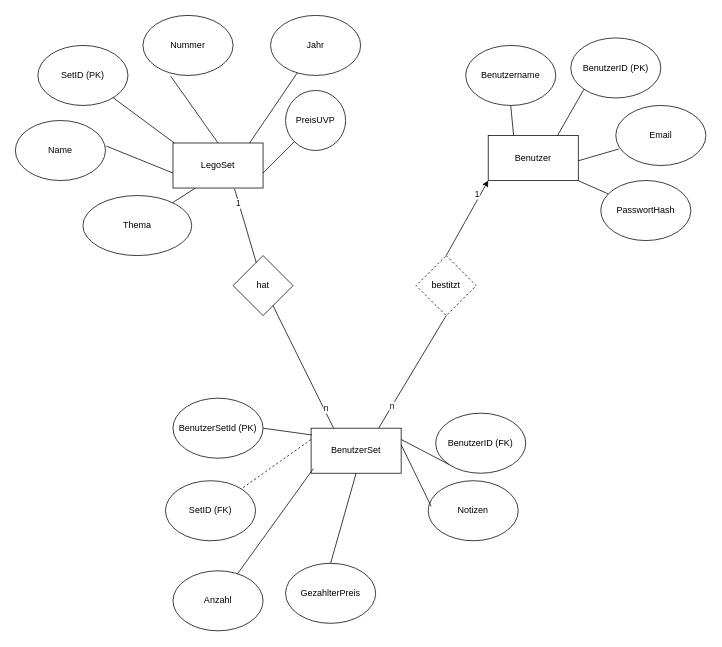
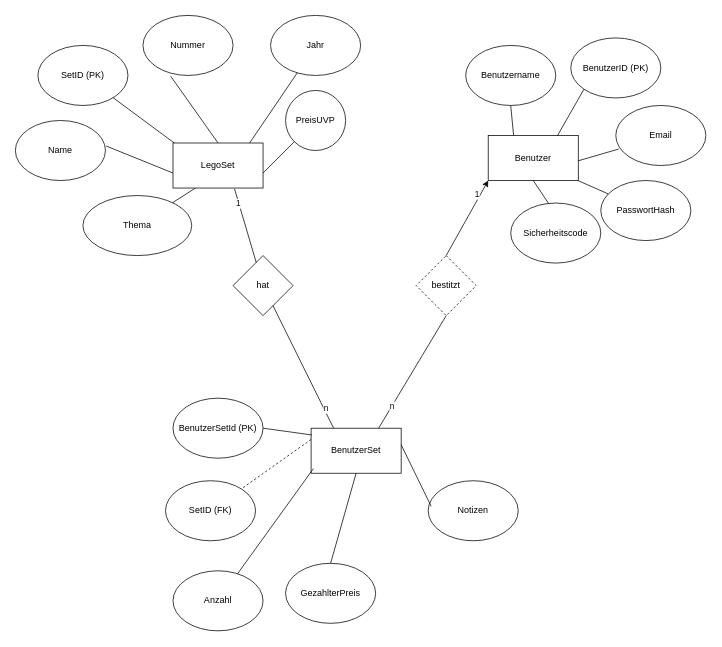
edge "Benutzer" -- "Sicherheitscode": added
node "Sicherheitscode": added
node "BenutzerID (FK)": removed
edge "BenutzerID (FK)" -- "BenutzerSet": removed
